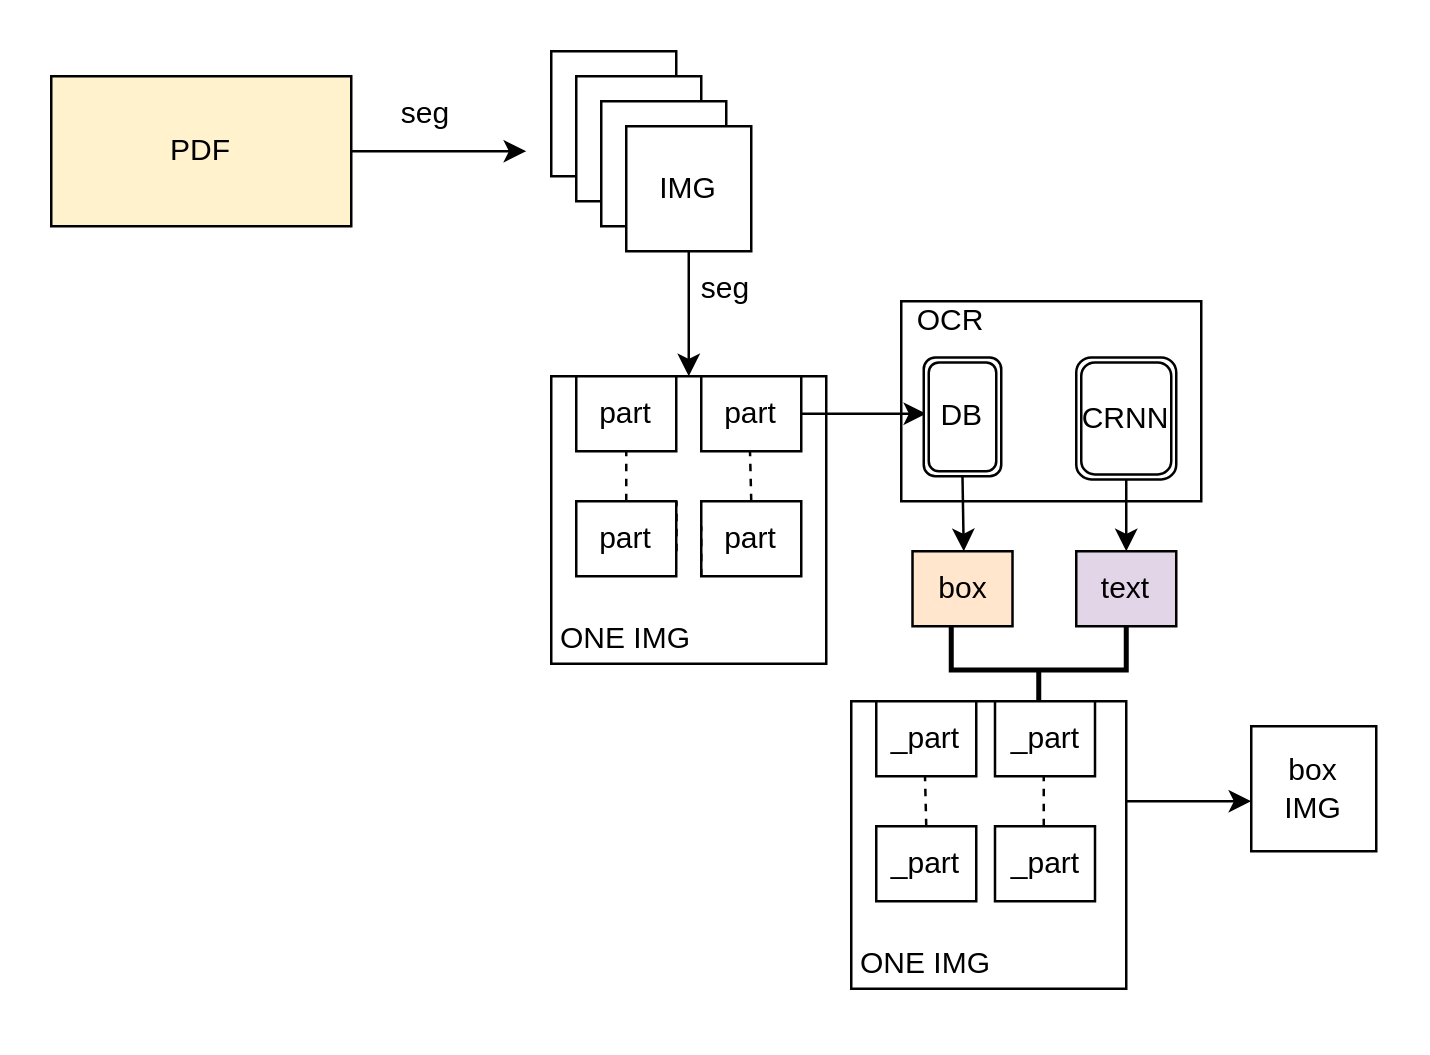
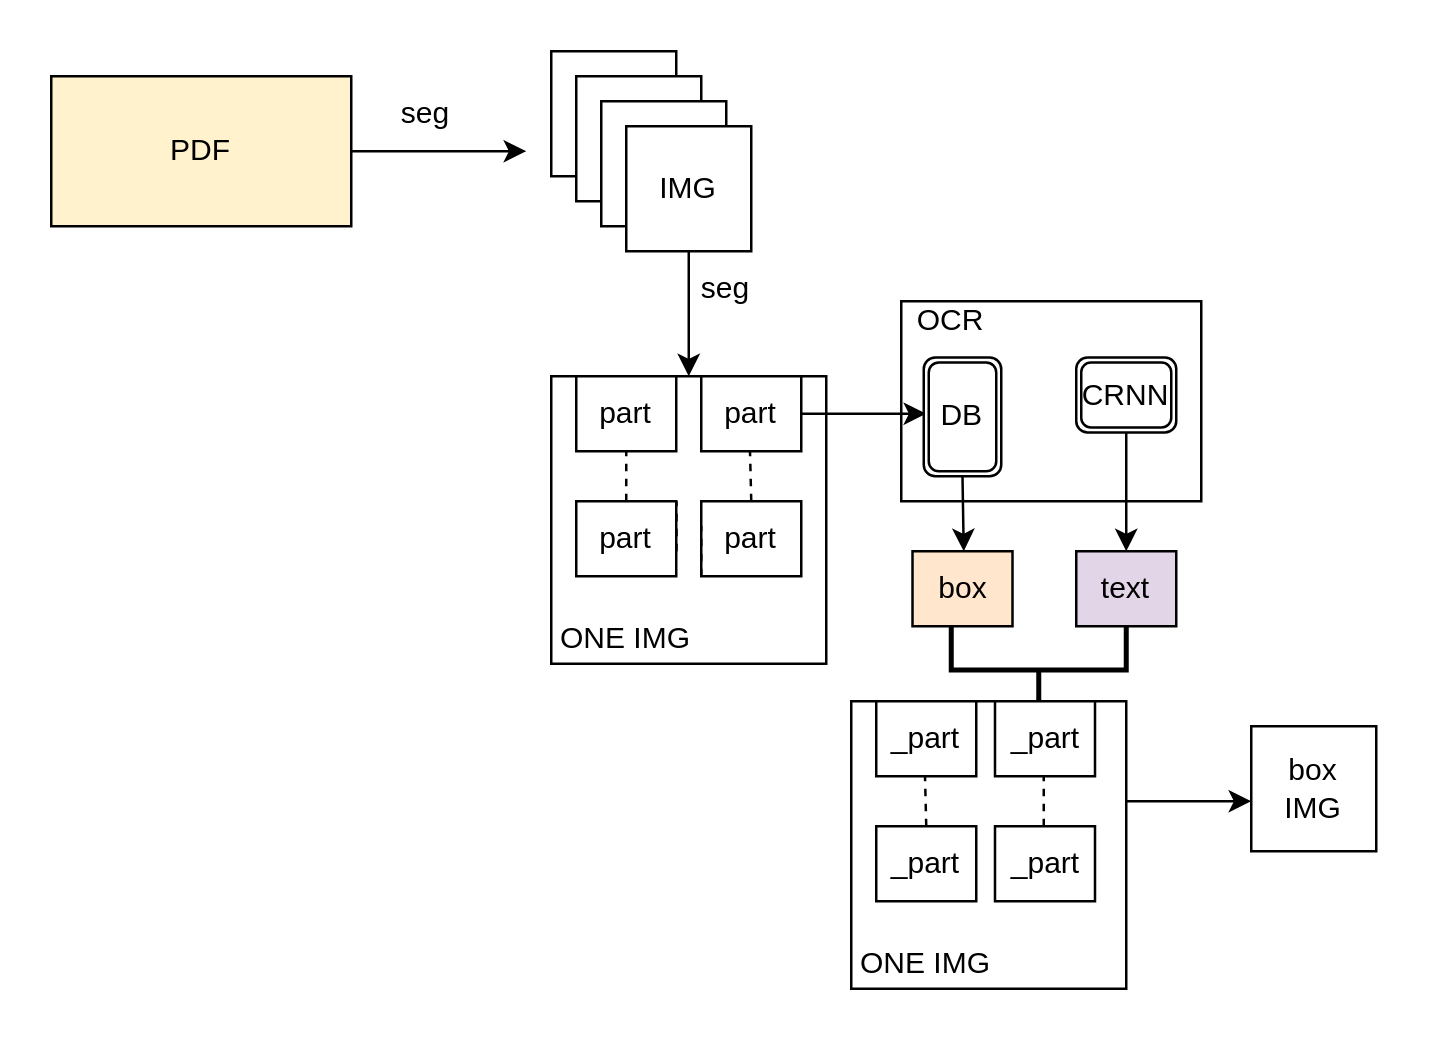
node "CRNN": size 100x122 -> 100x75
